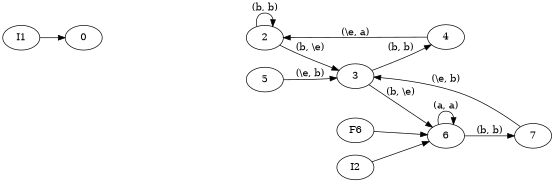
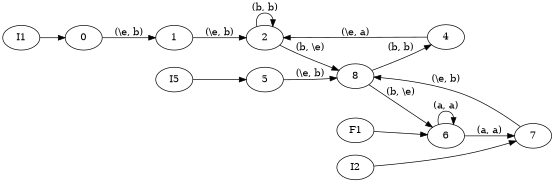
node "1": added
node "3": label "3" -> "8"
node "I5": added
node "F6": label "F6" -> "F1"
edge "6" -> "7": label "(b, b)" -> "(a, a)"
edge "I2" -> "6": now "I2" -> "7"
